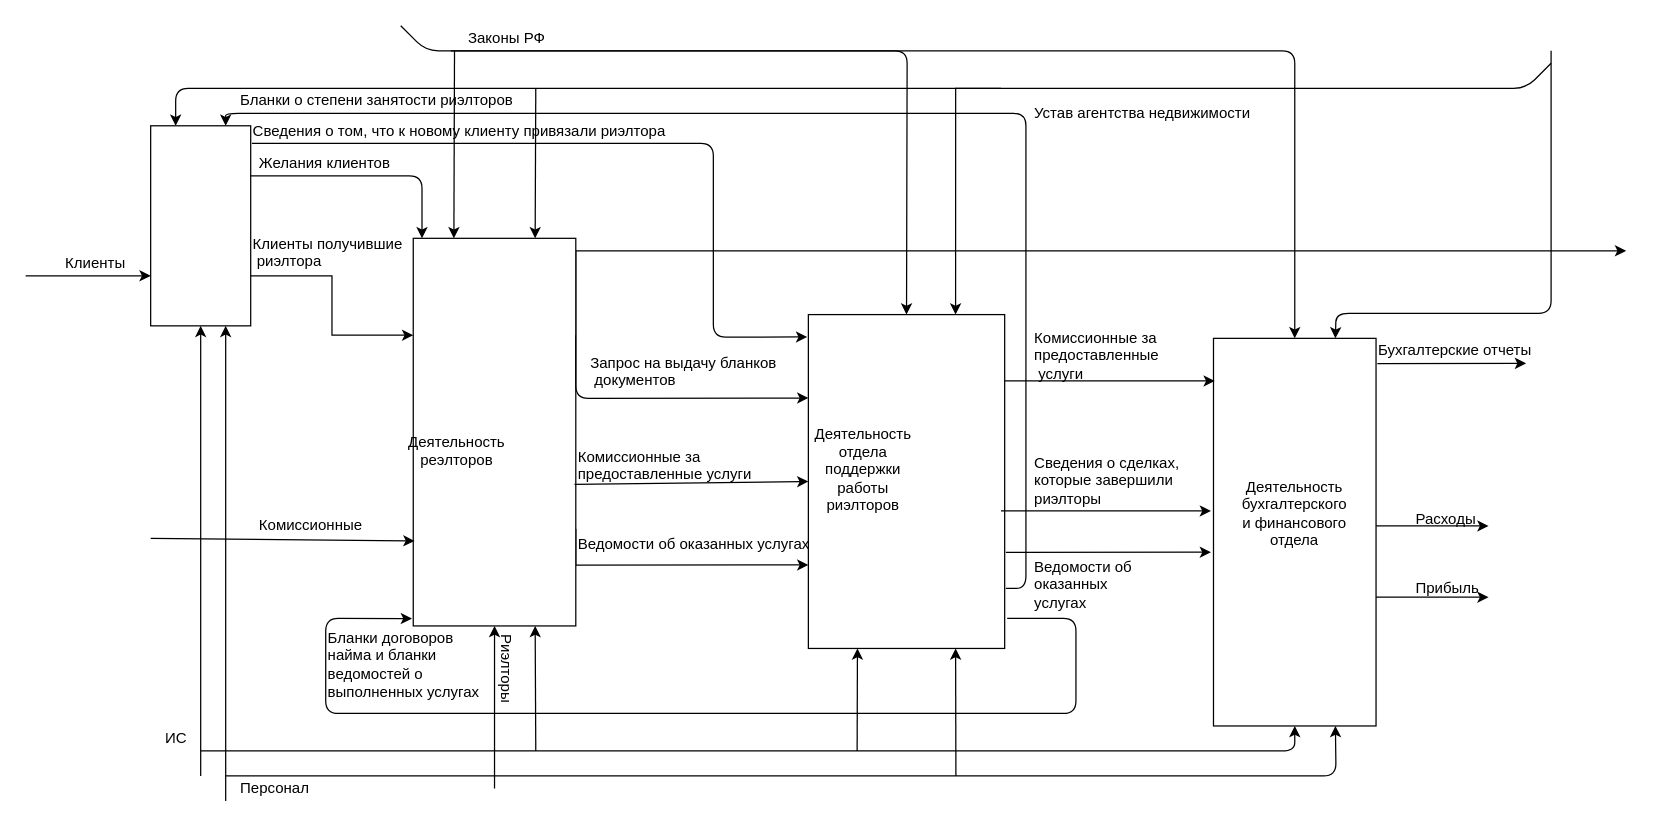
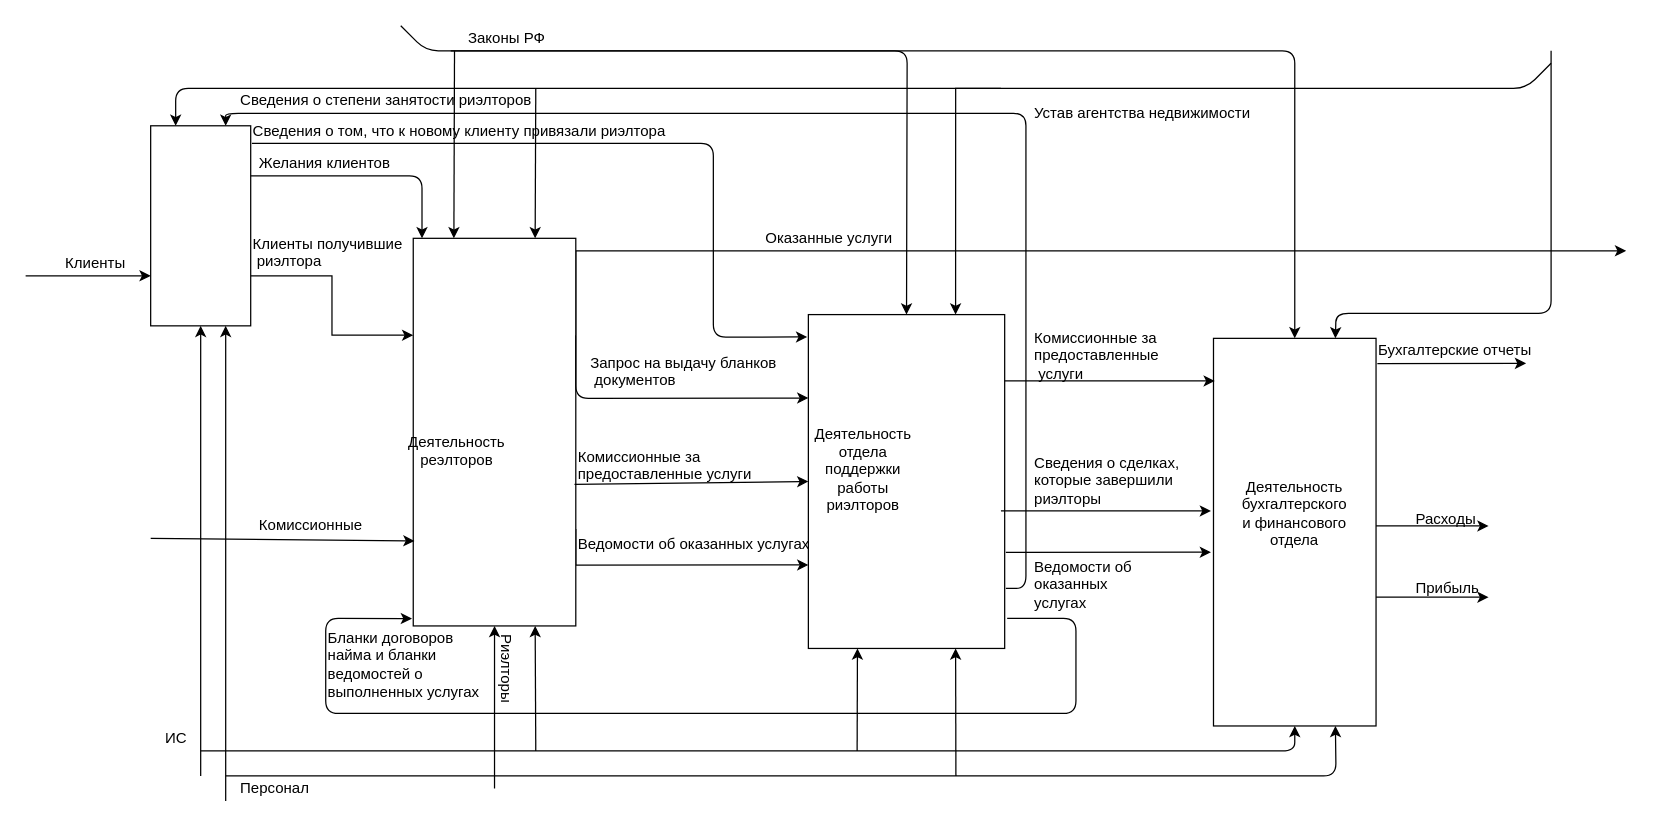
node "Бланки о степени занятости риэлторов": label "Бланки о степени занятости риэлторов" -> "Сведения о степени занятости риэлторов"
node "Оказанные услуги": added
